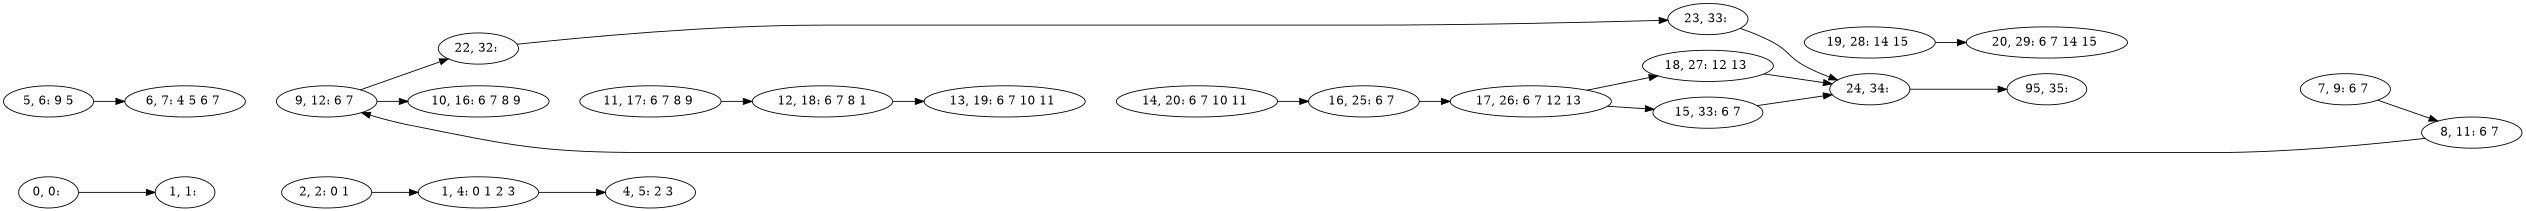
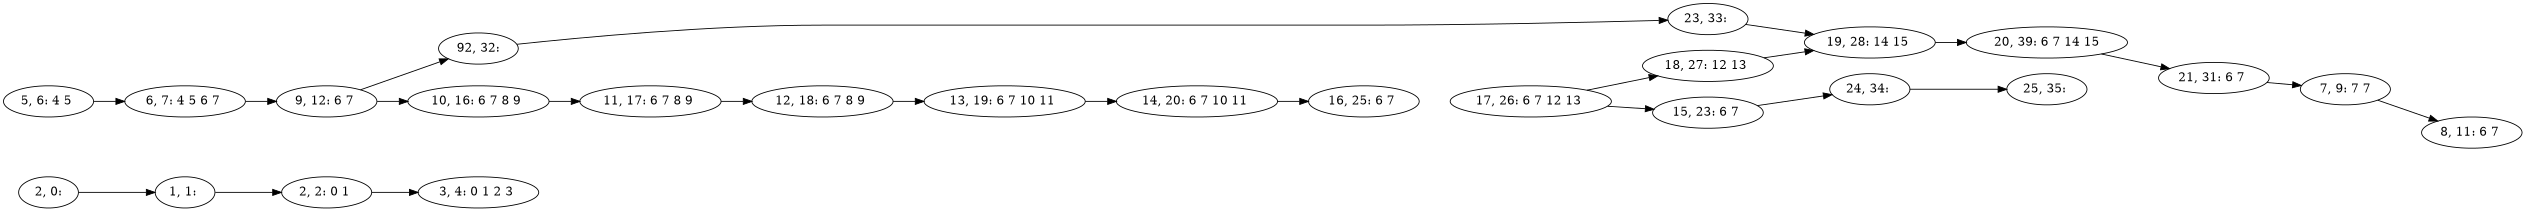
node "20, 29: 6 7 14 15": label "20, 29: 6 7 14 15" -> "20, 39: 6 7 14 15"
node "22, 32:": label "22, 32:" -> "92, 32:"
edge "23, 33:" -> "24, 34:": now "23, 33:" -> "19, 28: 14 15"
edge "18, 27: 12 13" -> "24, 34:": now "18, 27: 12 13" -> "19, 28: 14 15"
node "21, 31: 6 7": added
node "95, 35:": label "95, 35:" -> "25, 35:"
node "7, 9: 6 7": label "7, 9: 6 7" -> "7, 9: 7 7"
node "5, 6: 9 5": label "5, 6: 9 5" -> "5, 6: 4 5"
edge "10, 16: 6 7 8 9" -> "11, 17: 6 7 8 9": added
node "12, 18: 6 7 8 1": label "12, 18: 6 7 8 1" -> "12, 18: 6 7 8 9"
edge "13, 19: 6 7 10 11" -> "14, 20: 6 7 10 11": added
edge "16, 25: 6 7" -> "17, 26: 6 7 12 13": removed
node "15, 33: 6 7": label "15, 33: 6 7" -> "15, 23: 6 7"
edge "8, 11: 6 7" -> "9, 12: 6 7": now "6, 7: 4 5 6 7" -> "9, 12: 6 7"
node "0, 0:": label "0, 0:" -> "2, 0:"
edge "1, 1:" -> "2, 2: 0 1": added
node "1, 4: 0 1 2 3": label "1, 4: 0 1 2 3" -> "3, 4: 0 1 2 3"
node "4, 5: 2 3": removed
